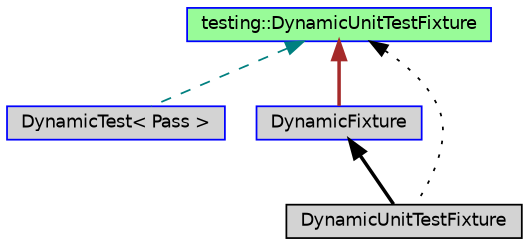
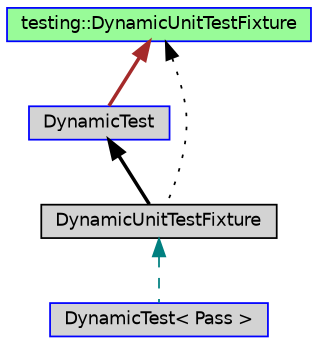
edge "DynamicTest< Pass >" -> "testing::DynamicUnitTestFixture": now "DynamicTest< Pass >" -> "DynamicUnitTestFixture"
node "DynamicFixture": label "DynamicFixture" -> "DynamicTest"
